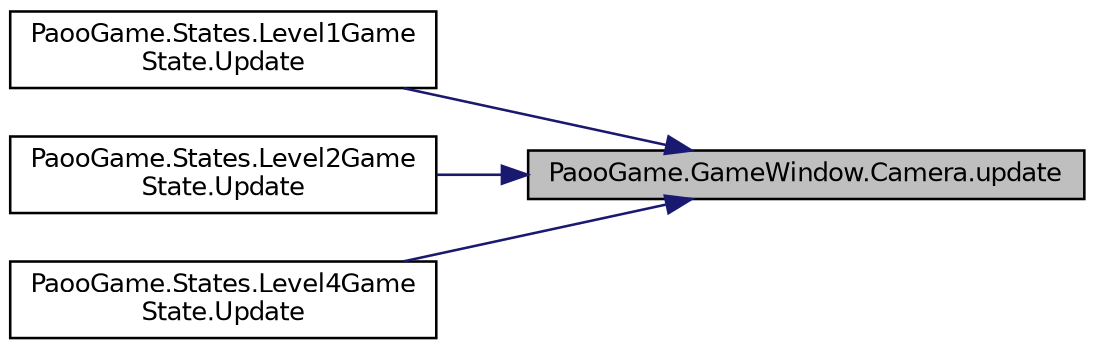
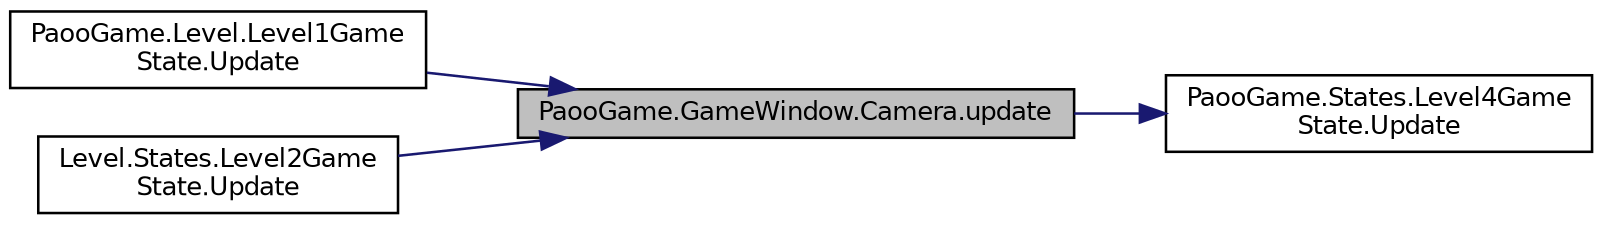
node "PaooGame.States.Level1Game State.Update": label "PaooGame.States.Level1Game State.Update" -> "PaooGame.Level.Level1Game State.Update"
node "PaooGame.States.Level2Game State.Update": label "PaooGame.States.Level2Game State.Update" -> "Level.States.Level2Game State.Update"
edge "PaooGame.States.Level4Game State.Update" -> "PaooGame.GameWindow.Camera.update": reversed
